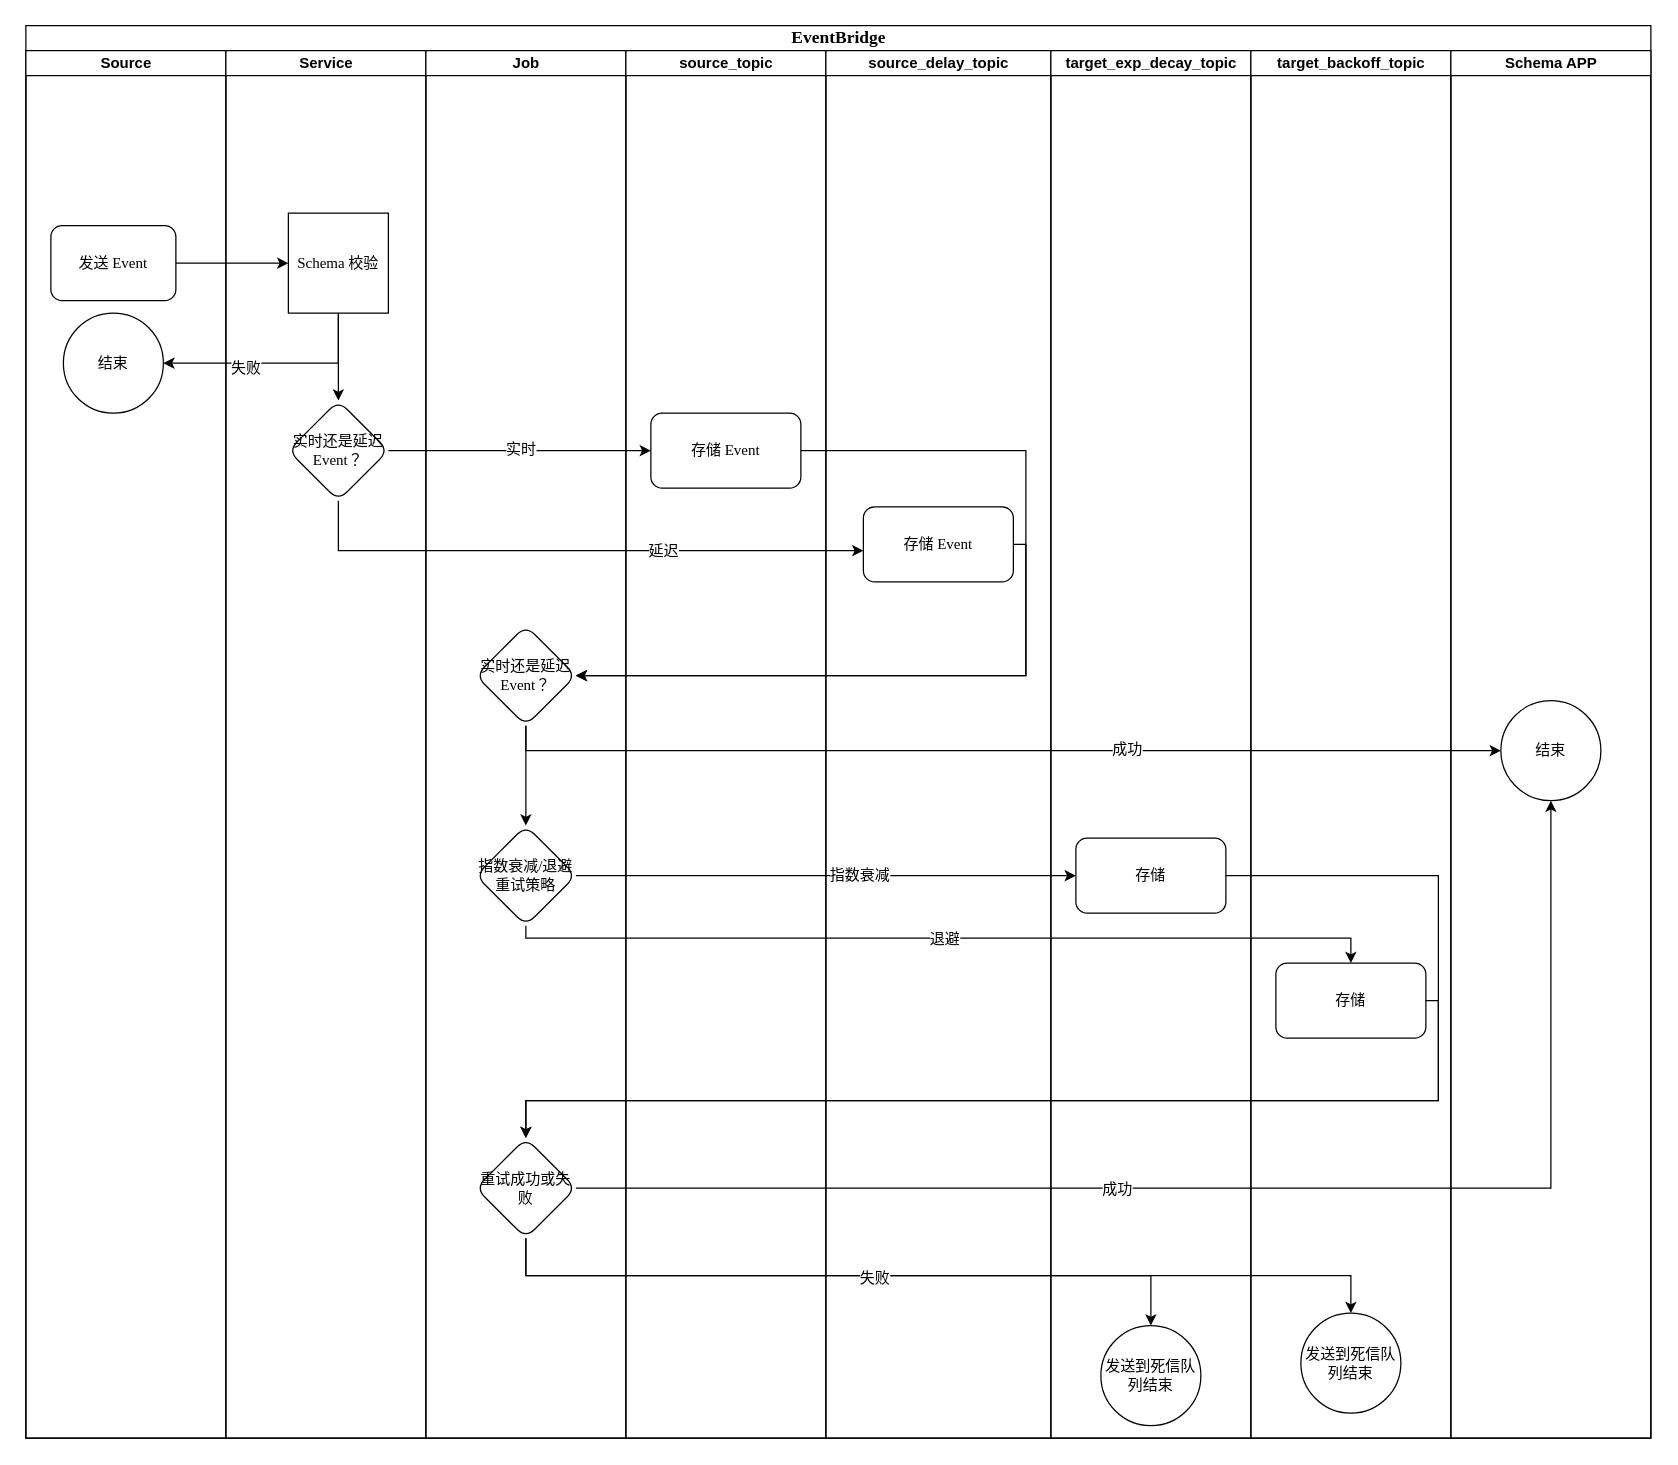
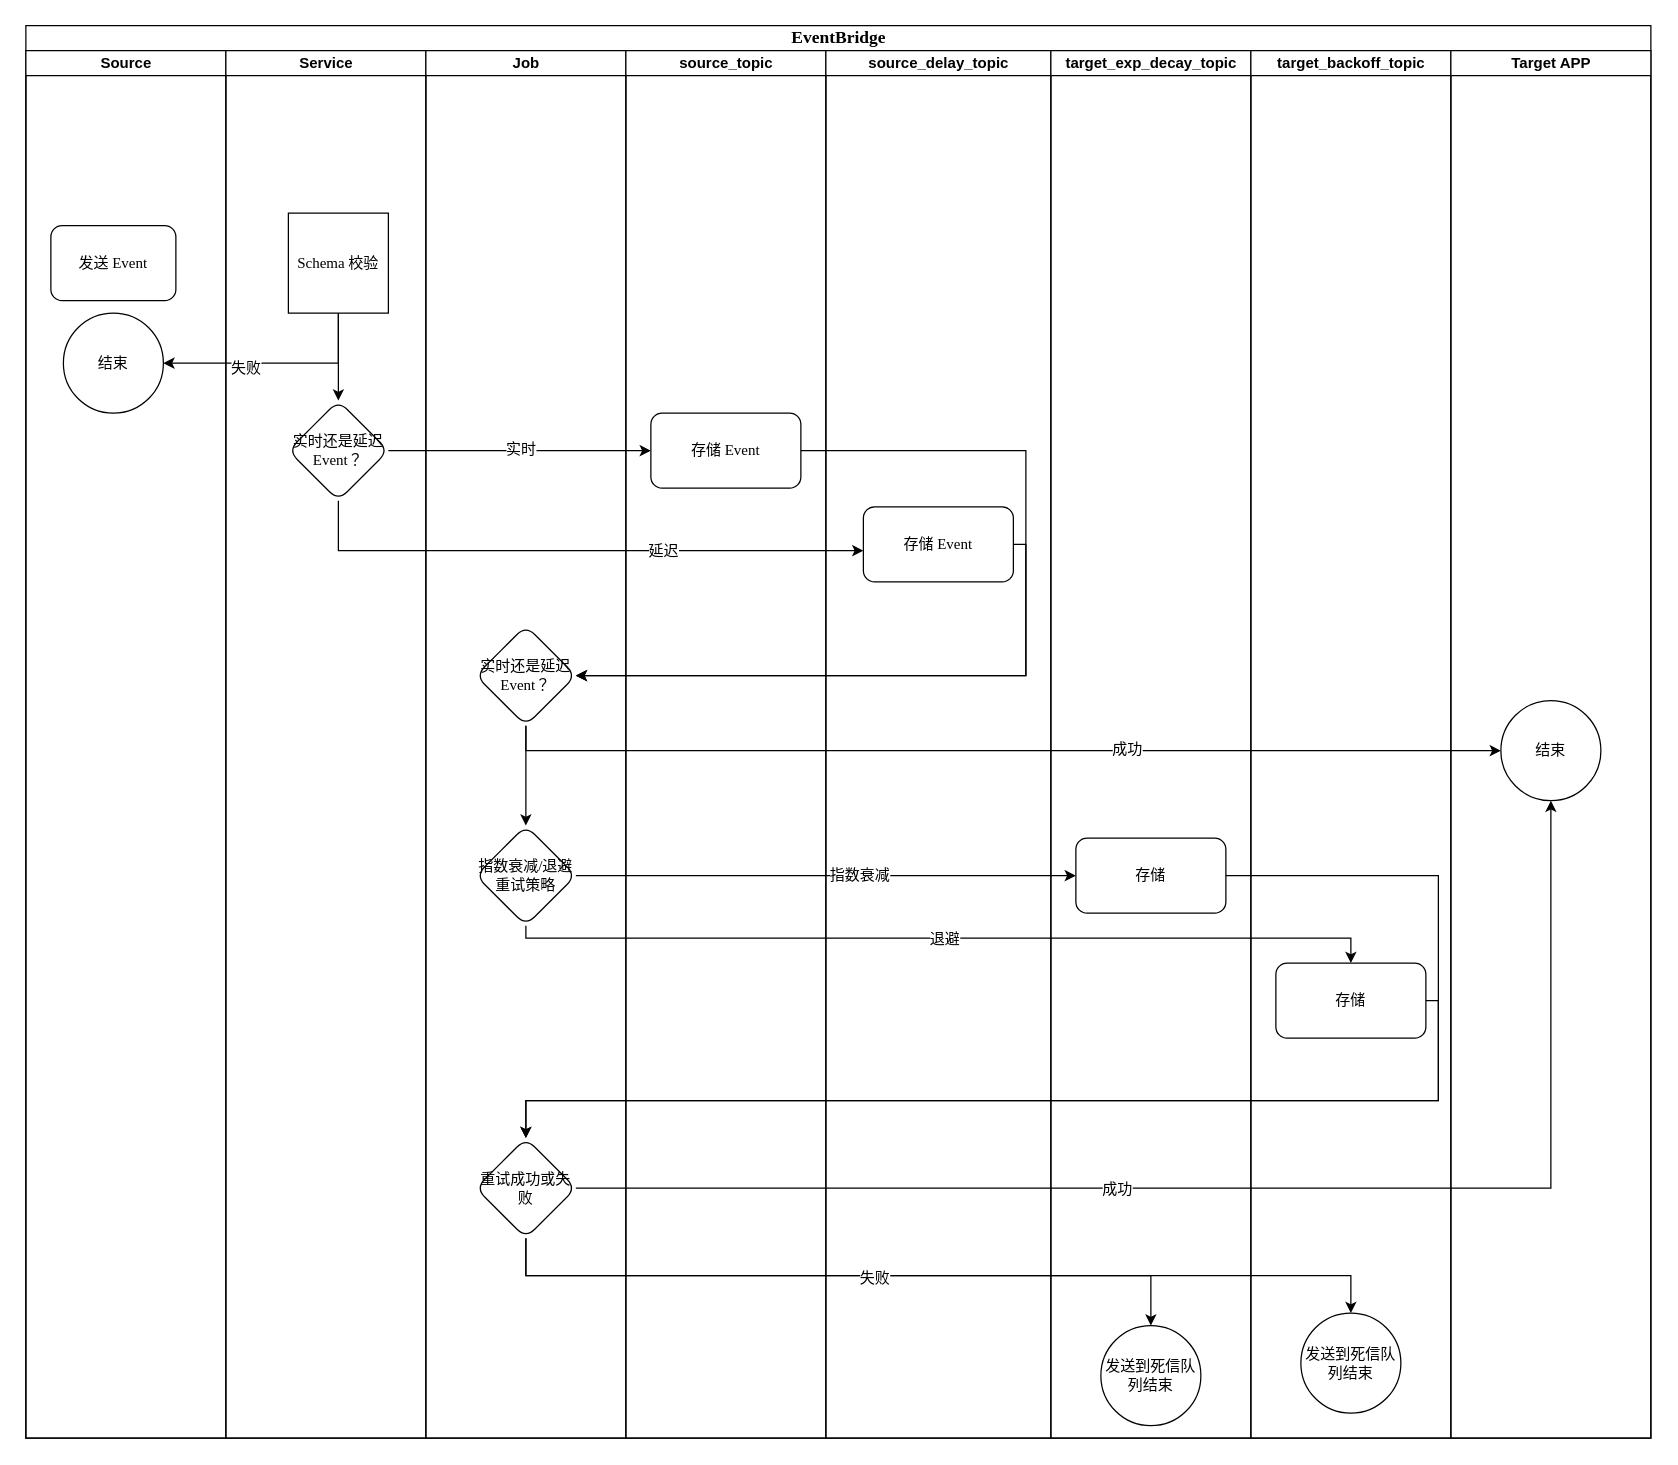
node "Schema APP": label "Schema APP" -> "Target APP"
edge "发送 Event" -> "Schema 校验": removed
